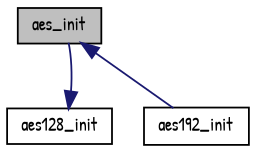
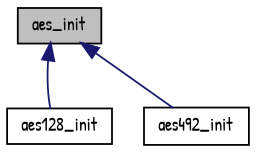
edge "aes_init" -> "aes128_init": reversed
node "aes192_init": label "aes192_init" -> "aes492_init"
